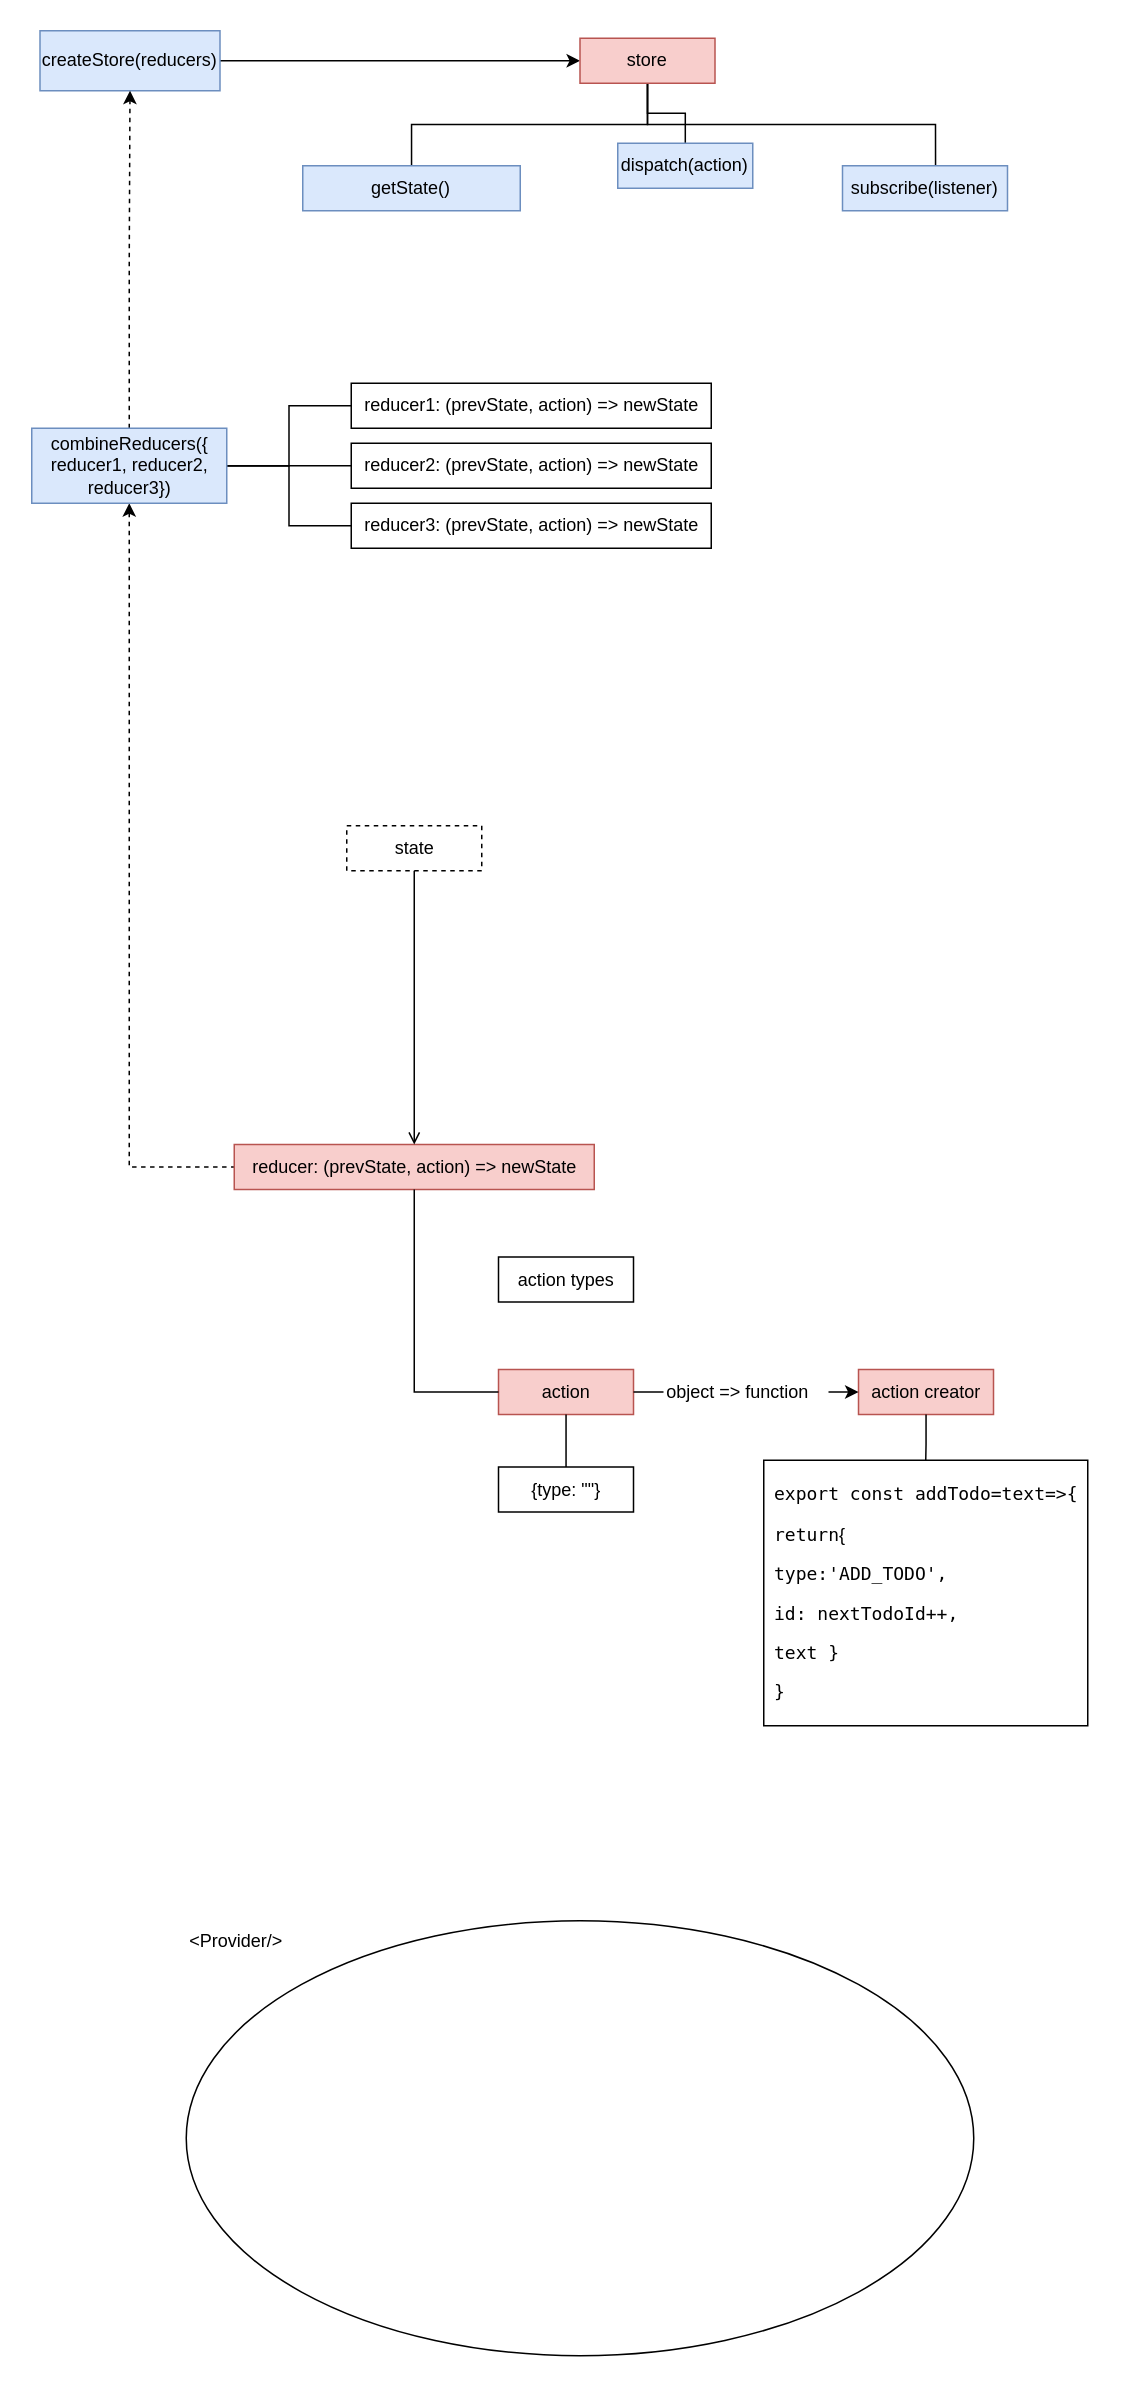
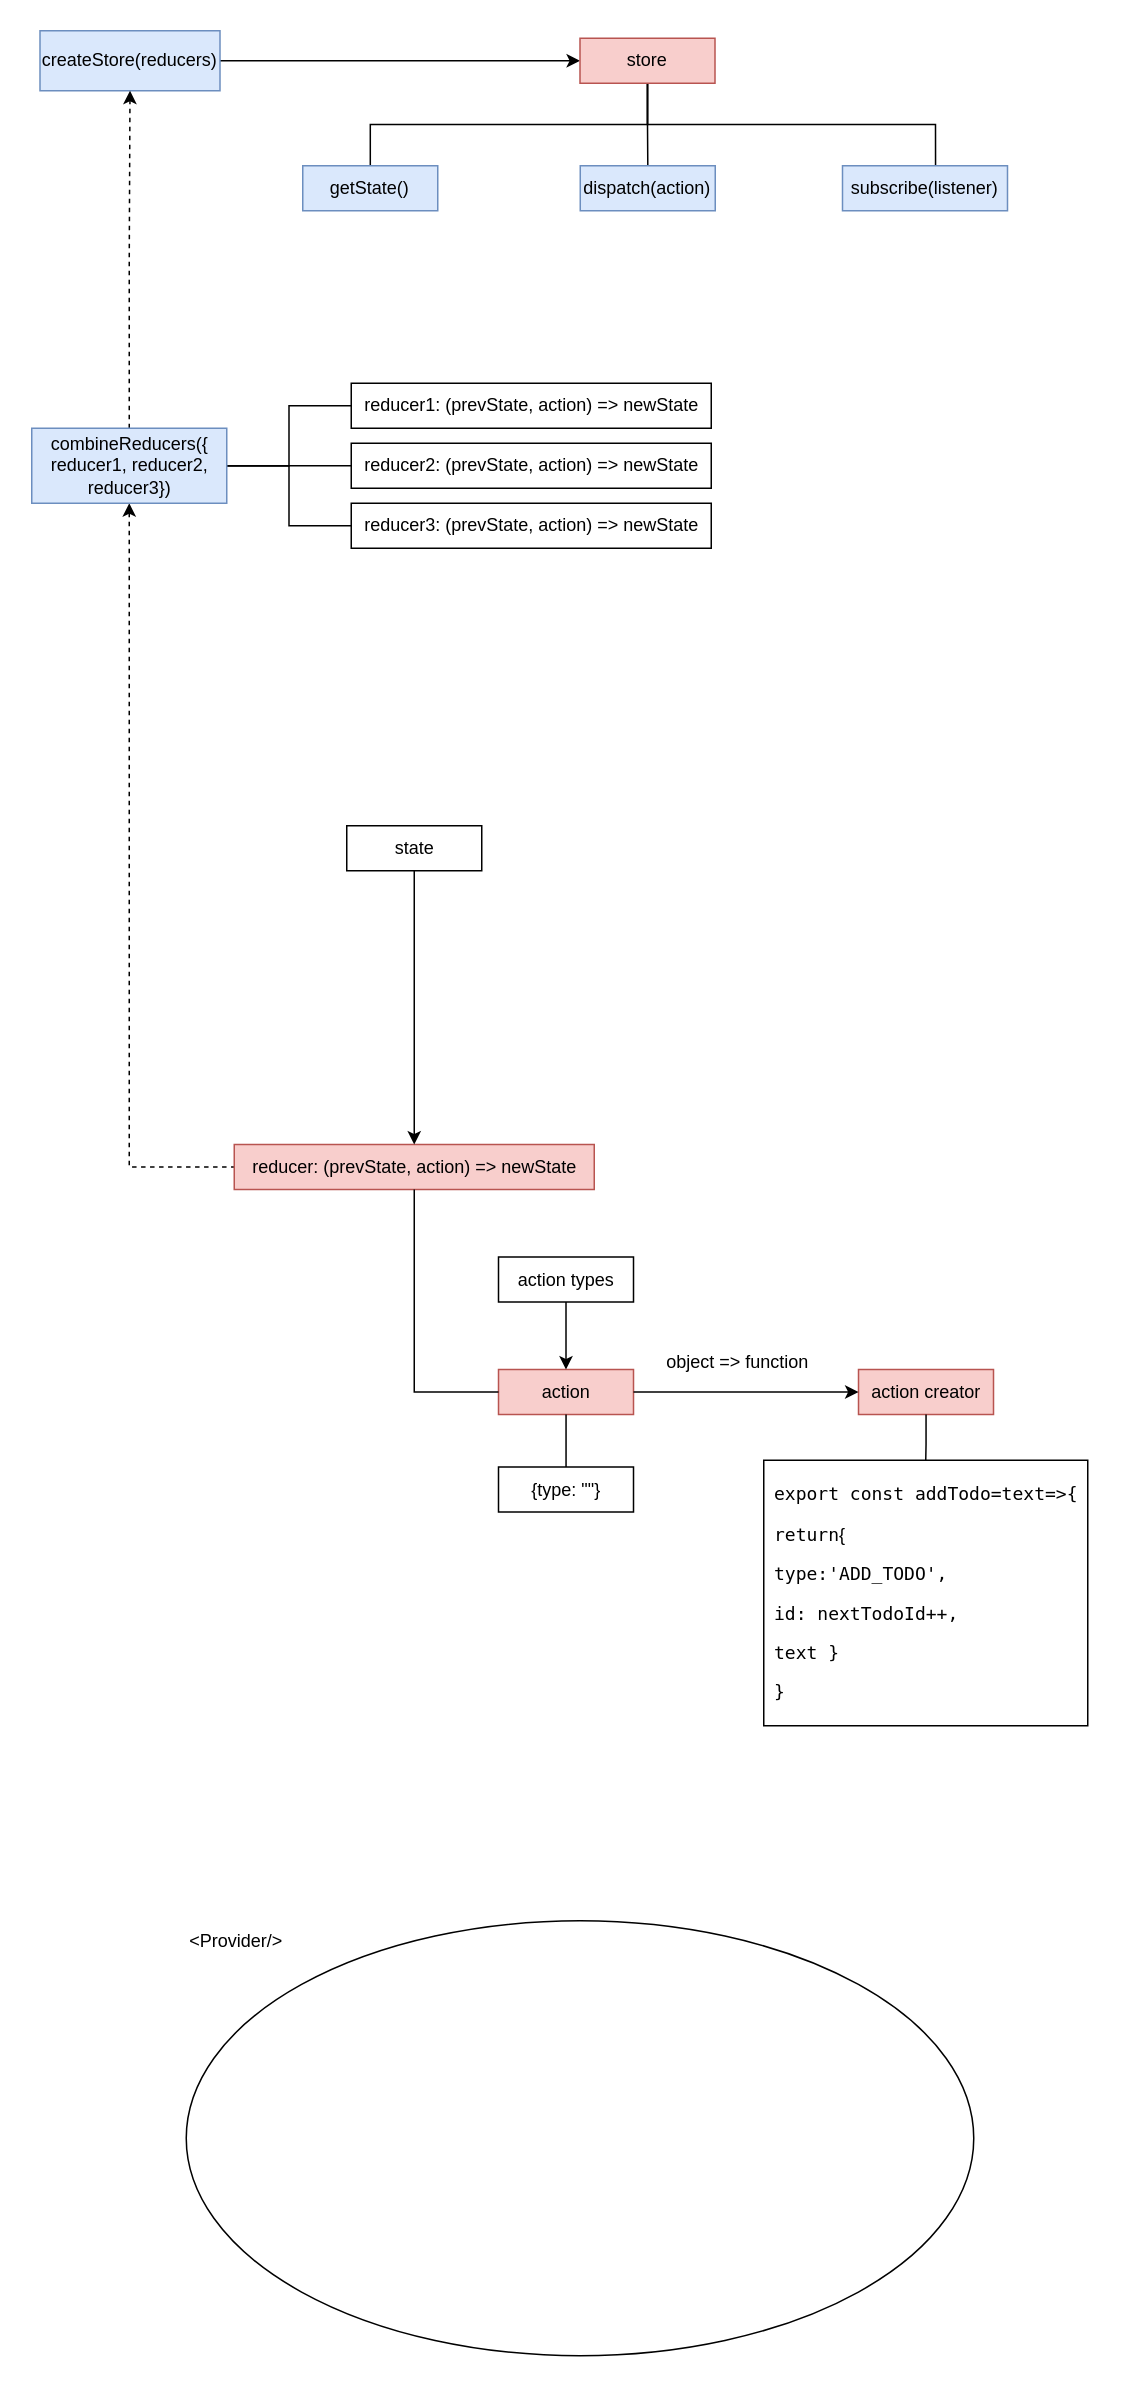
node "dispatch(action)": moved (685, 166) -> (648, 188)
node "getState()": size 218x45 -> 135x45
node "state": style dashed -> solid
edge "state" -> "reducer: (prevState, action) => newState": arrowhead open -> classic
edge "action types" -> "action": added
node "object => function": moved (746, 1392) -> (746, 1362)
